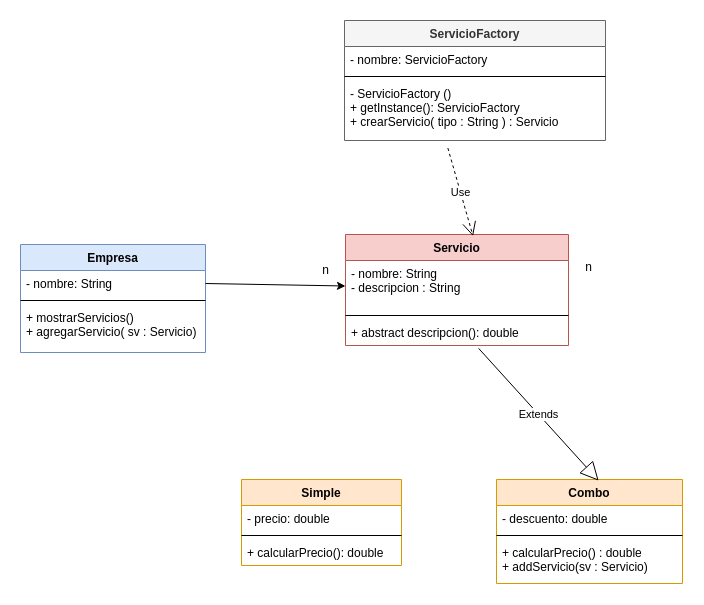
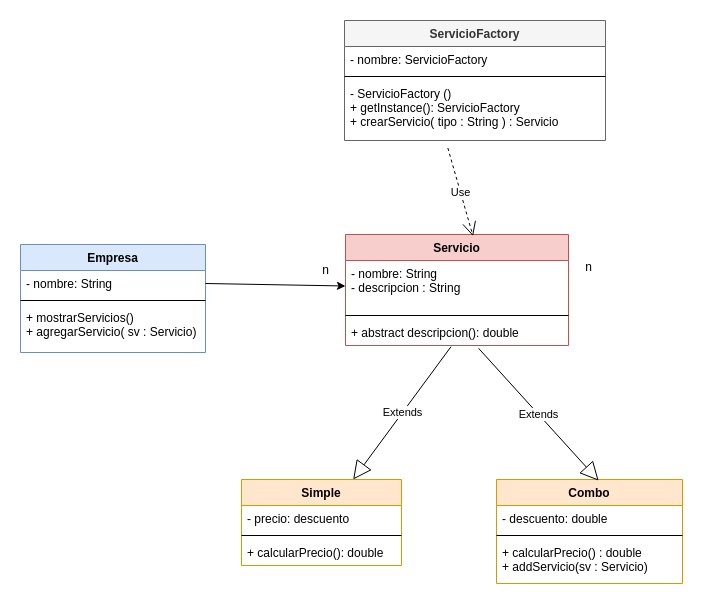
edge "+ abstract descripcion(): double" -> "Simple": added, label "Extends"
node "- precio: double": label "- precio: double" -> "- precio: descuento"
